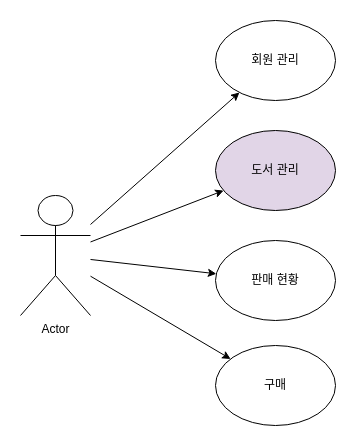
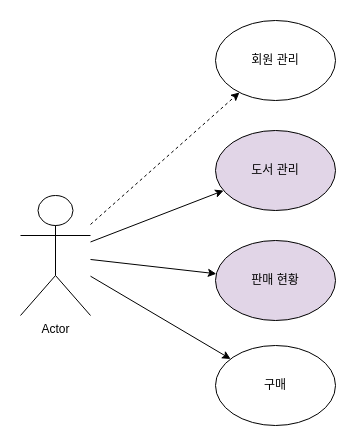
edge "Actor" -> "회원 관리": style solid -> dashed
node "판매 현황": fillcolor #ffffff -> #e1d5e7
